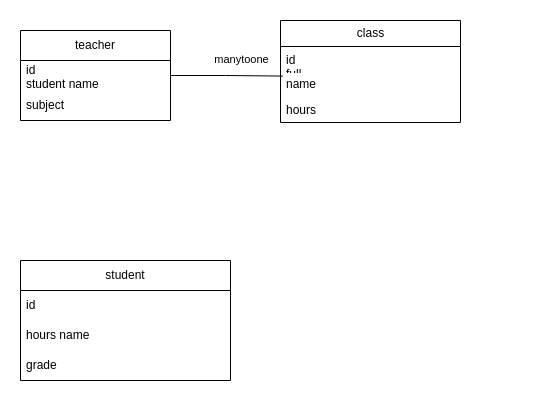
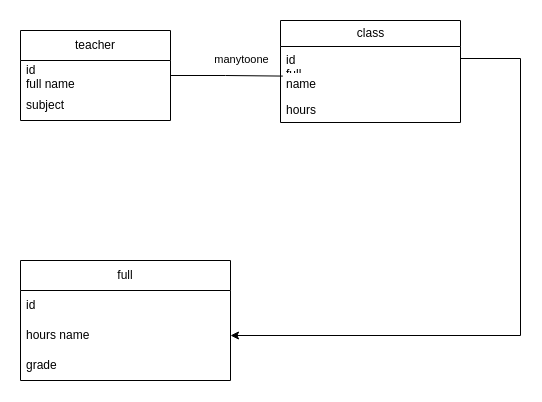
node "id student name": label "id student name" -> "id full name"
node "student": label "student" -> "full"
edge "id full" -> "hours name": added
